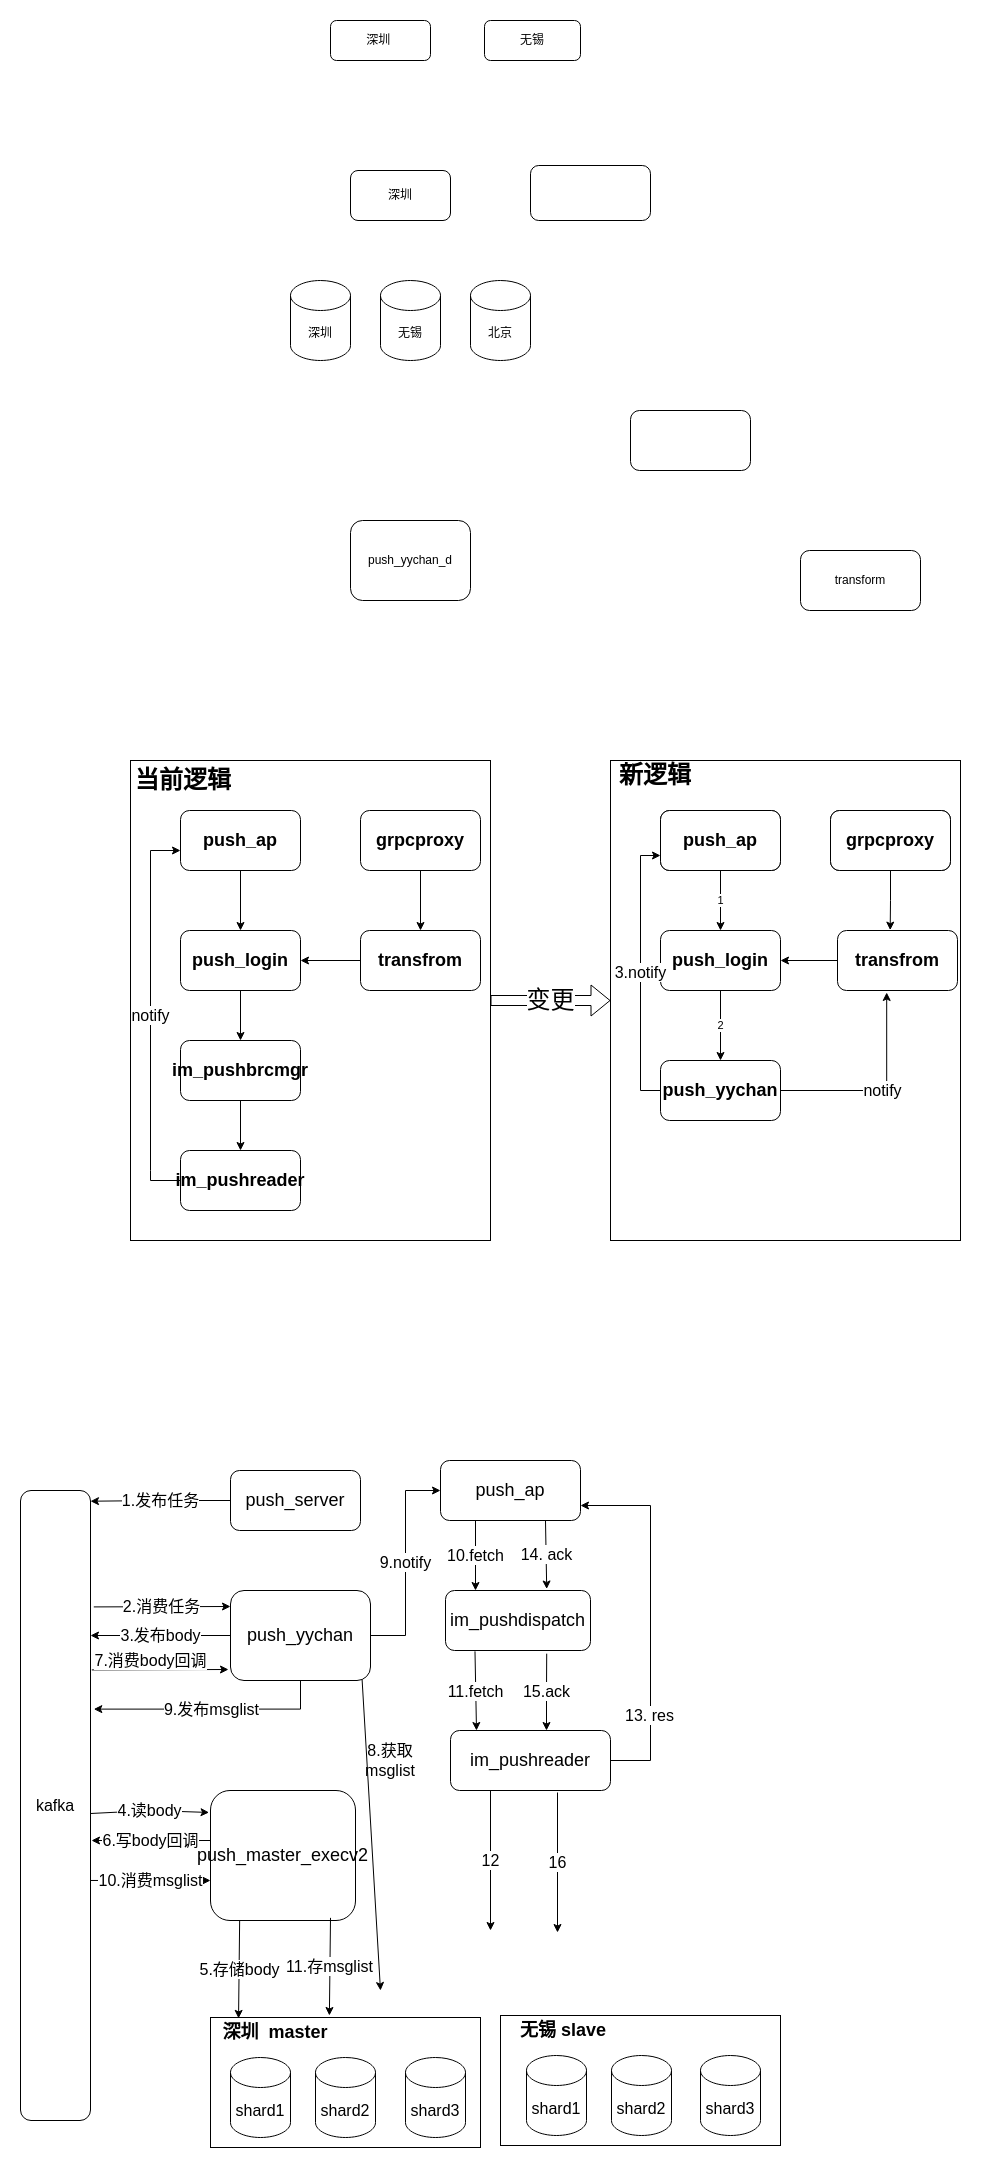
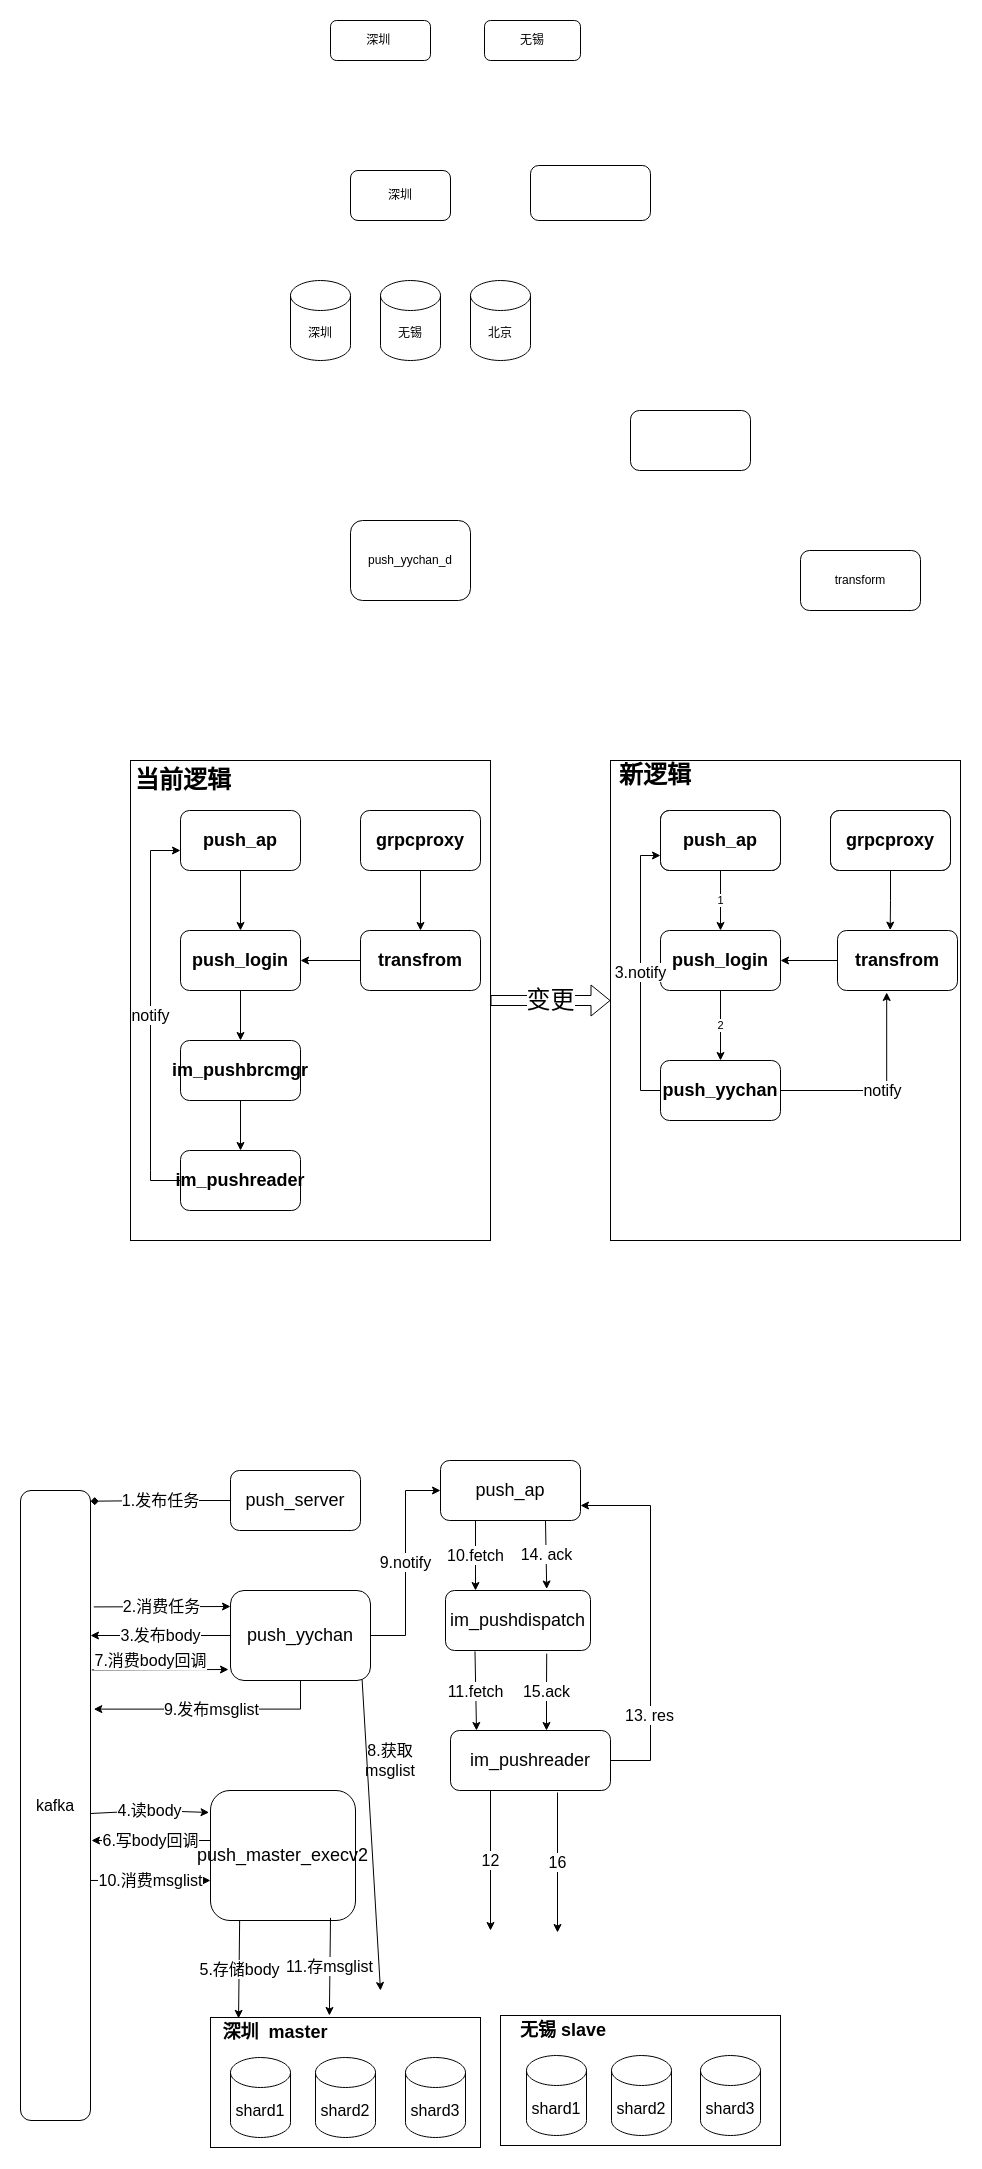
edge "push_server" -> "kafka": arrowhead classic -> diamond
